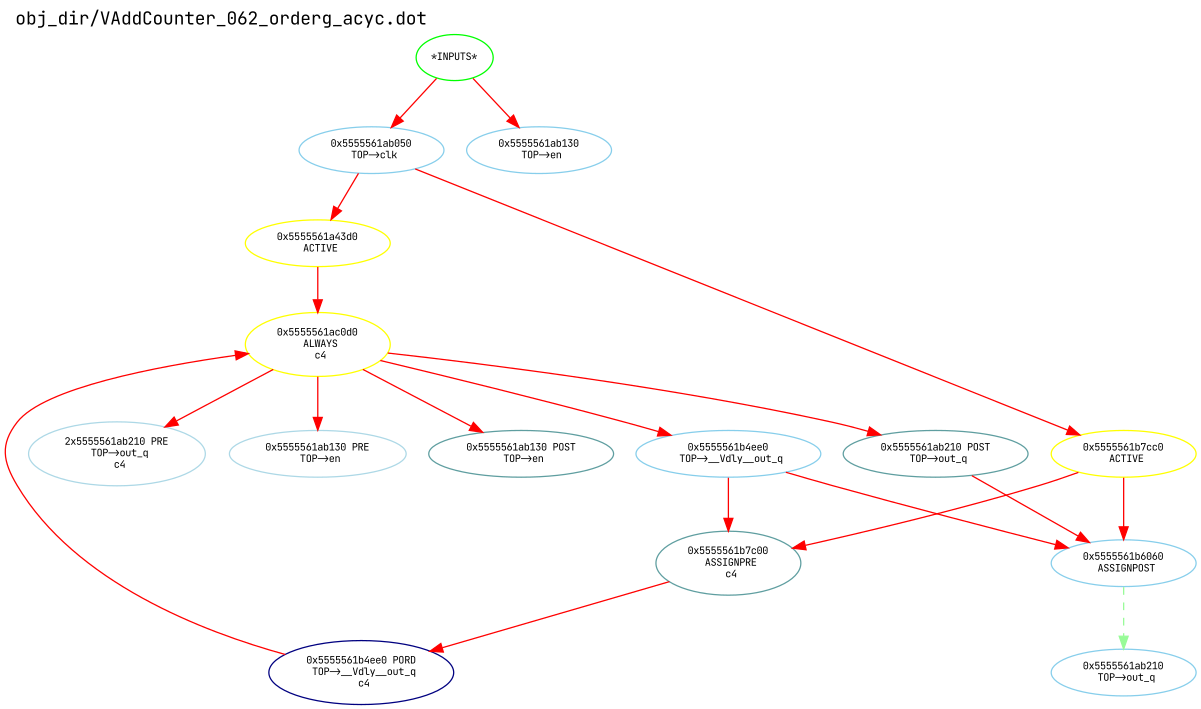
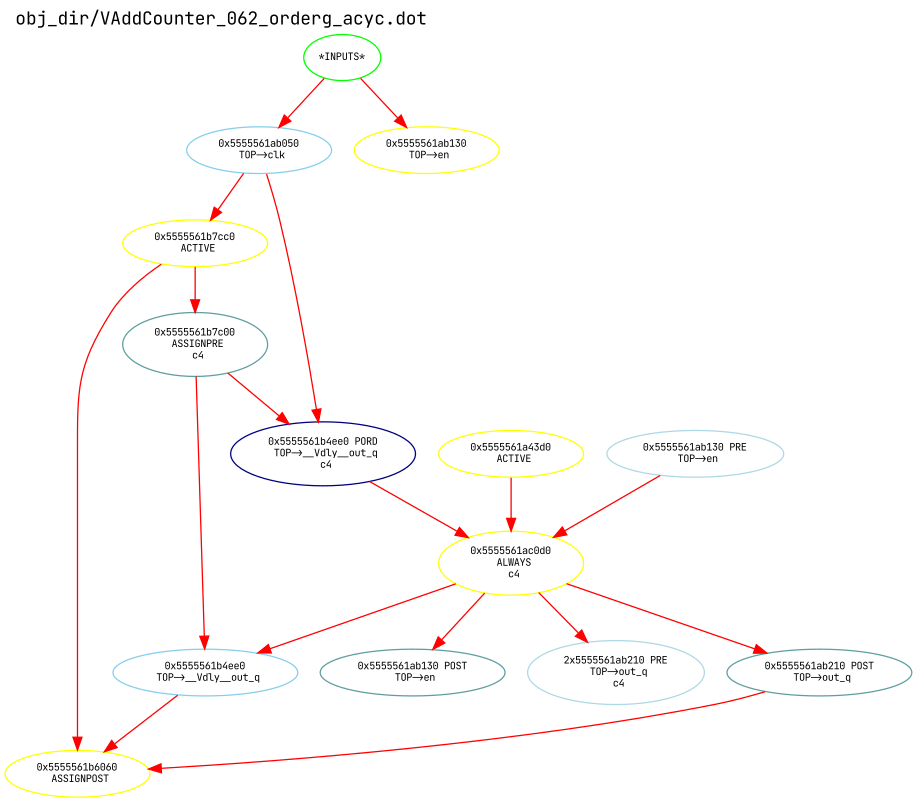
node "0x5555561ab130 TOP->en": color skyblue -> yellow
edge "0x5555561ab050 TOP->clk" -> "0x5555561a43d0 ACTIVE": now "0x5555561ab050 TOP->clk" -> "0x5555561b4ee0 PORD TOP->__Vdly__out_q c4"
edge "0x5555561ac0d0 ALWAYS c4" -> "0x5555561ab130 PRE TOP->en": reversed
edge "0x5555561b4ee0 TOP->__Vdly__out_q" -> "0x5555561b7c00 ASSIGNPRE c4": reversed
node "0x5555561b6060 ASSIGNPOST": color skyblue -> yellow
node "0x5555561ab210 TOP->out_q": removed
